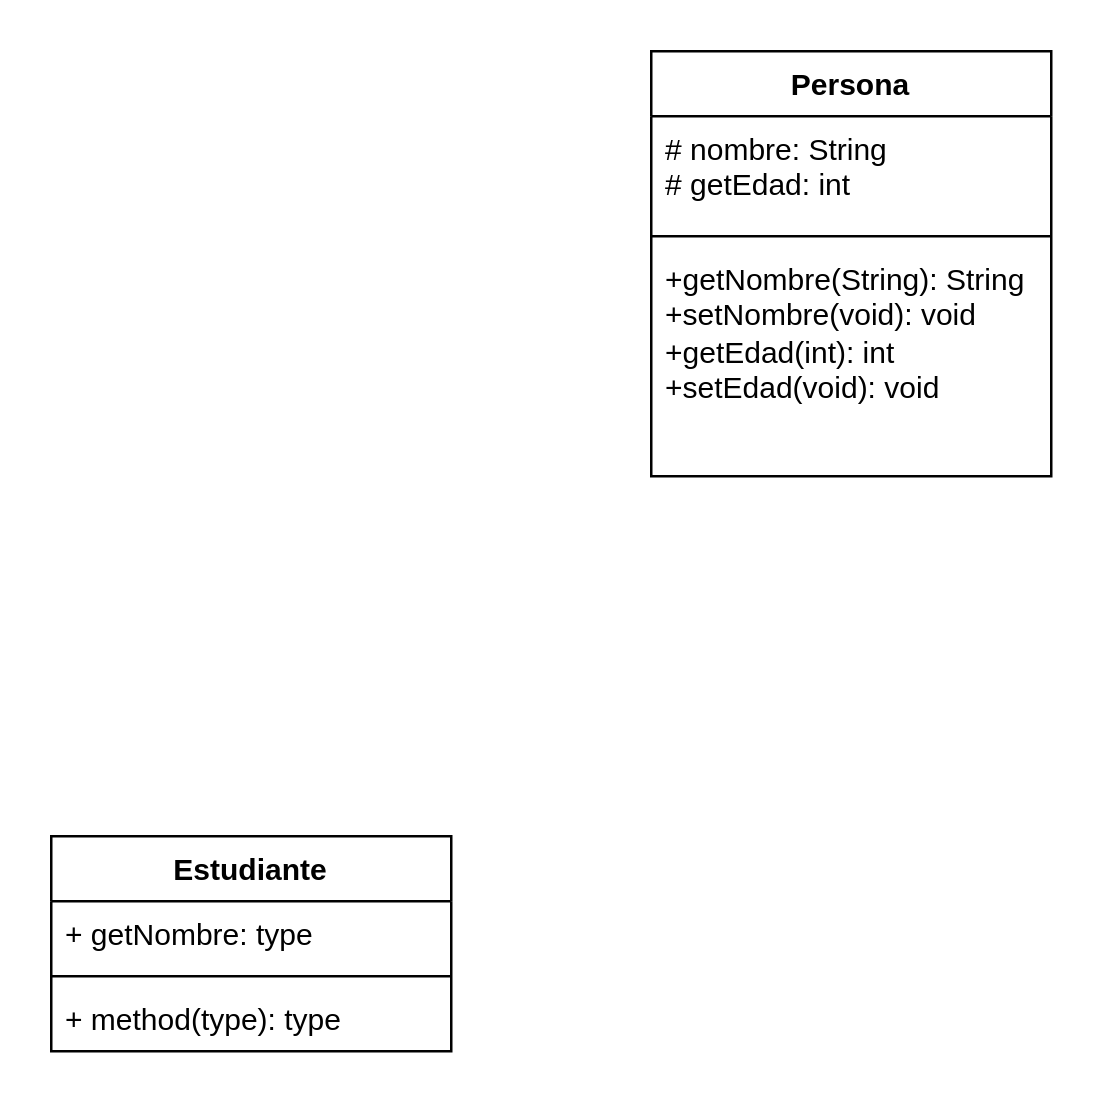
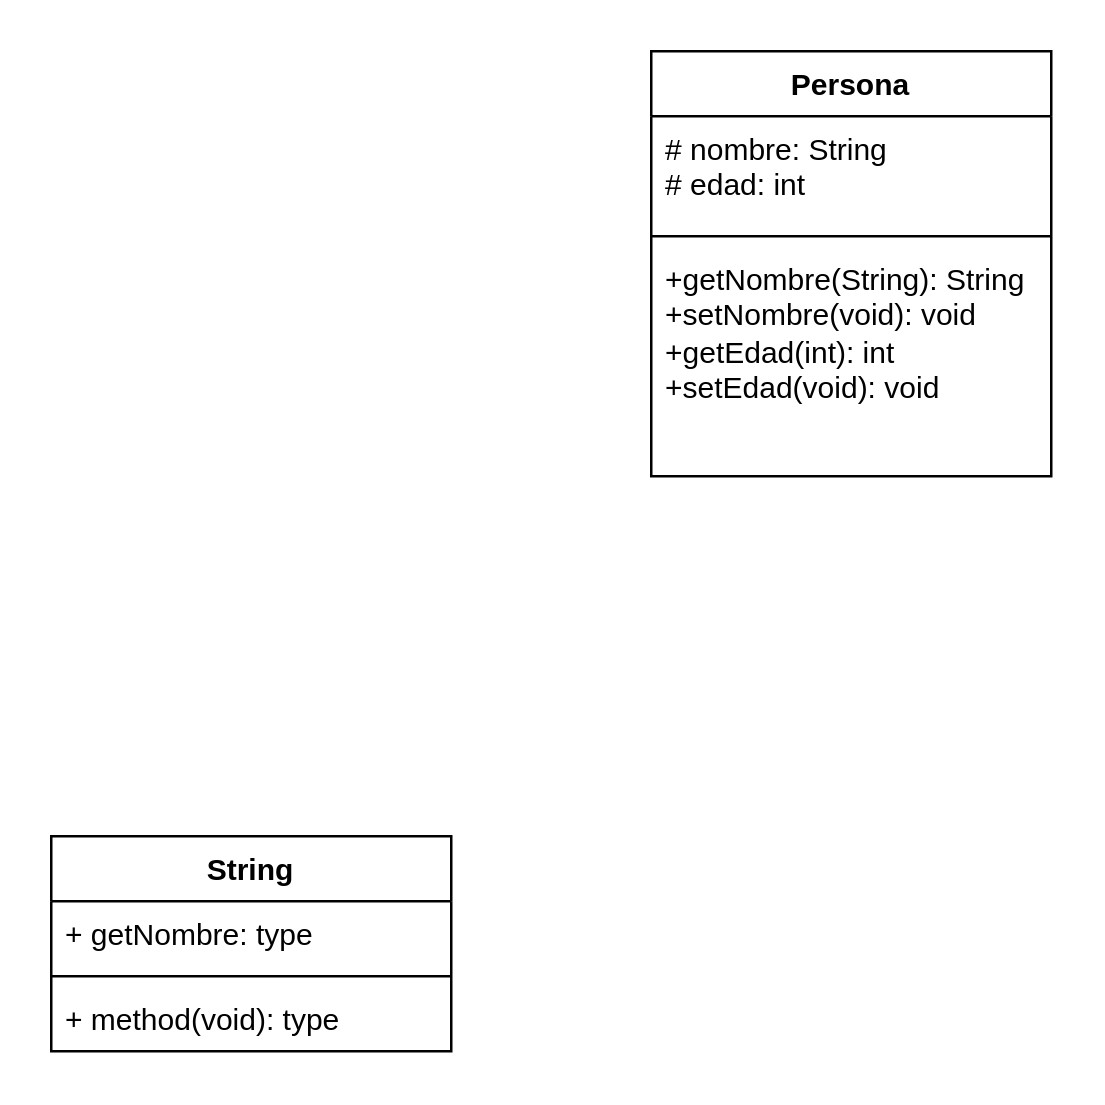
node "# nombre: String # getEdad: int": label "# nombre: String # getEdad: int" -> "# nombre: String # edad: int"
node "Estudiante": label "Estudiante" -> "String"
node "+ method(type): type": label "+ method(type): type" -> "+ method(void): type"
